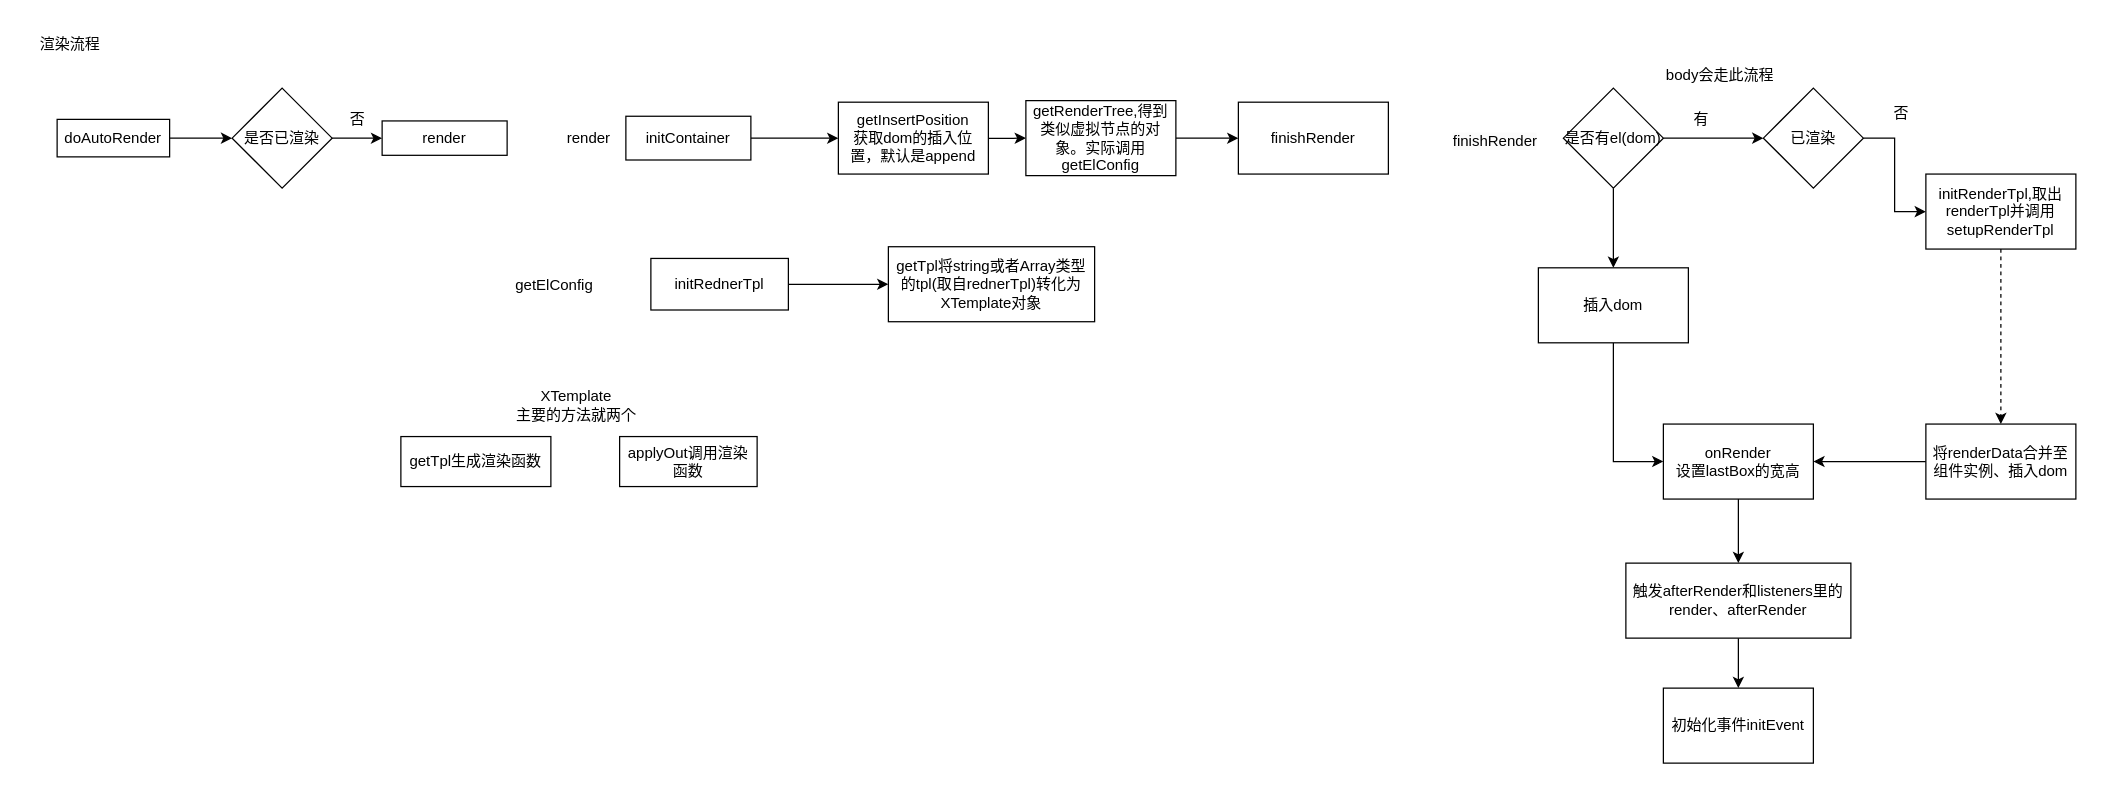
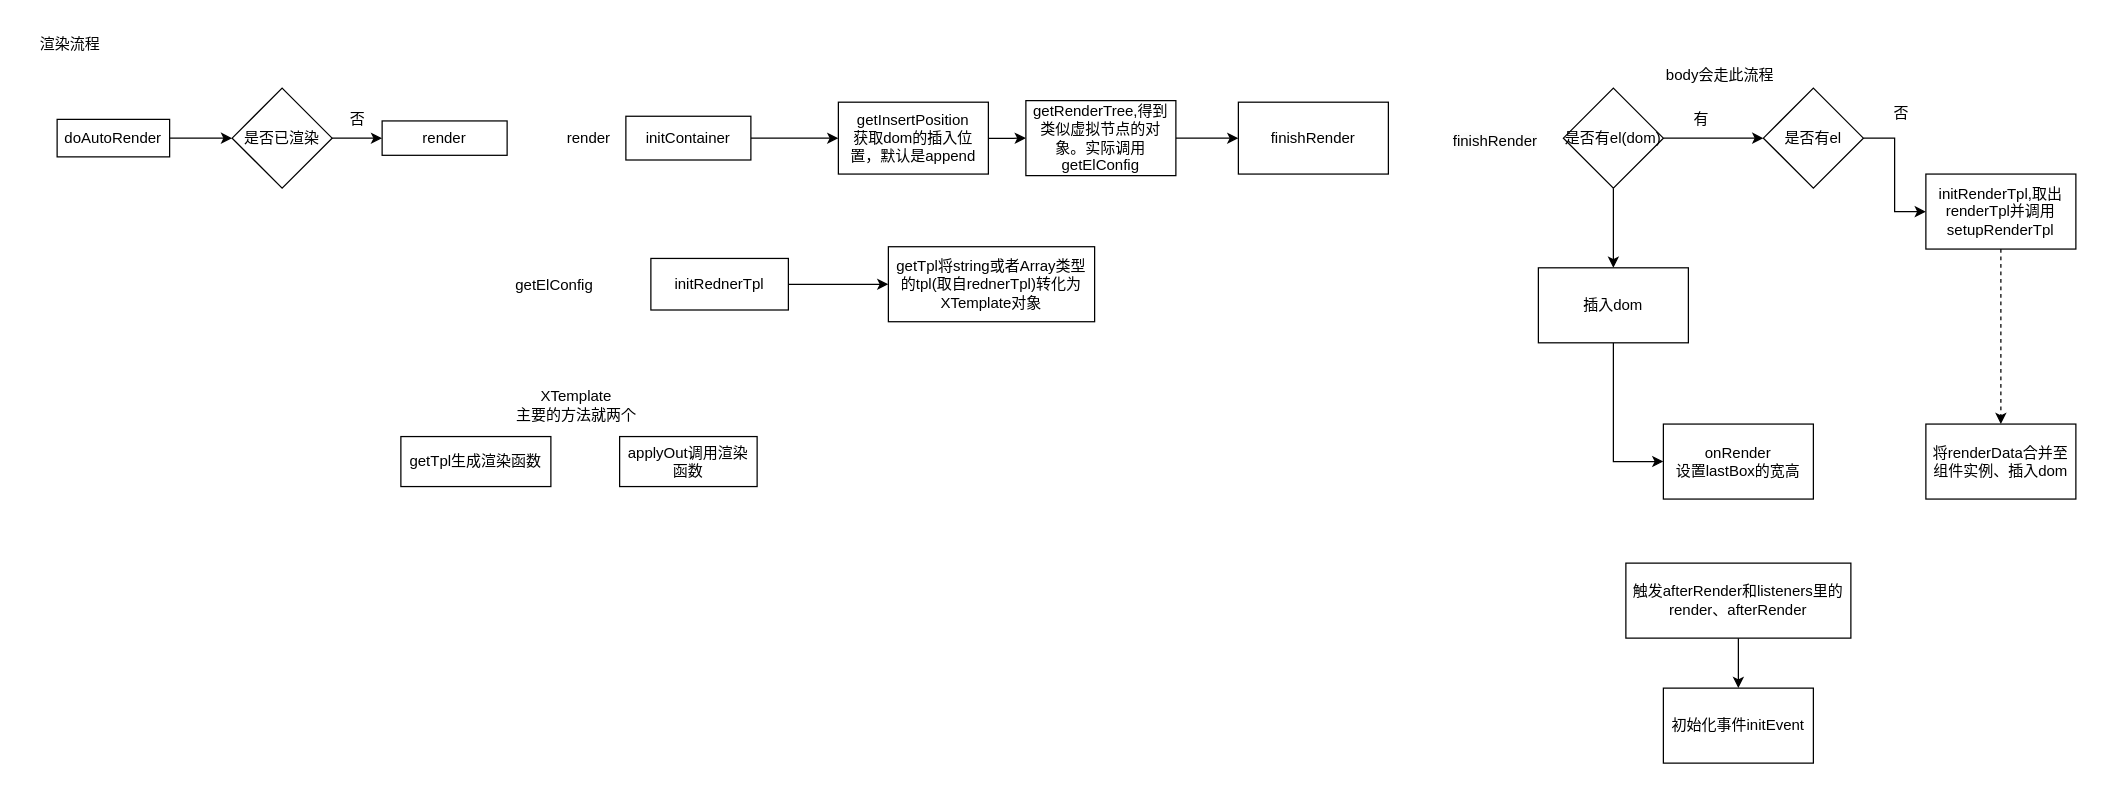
node "已渲染": label "已渲染" -> "是否有el"
edge "将renderData合并至组件实例、插入dom" -> "onRender 设置lastBox的宽高": removed
edge "onRender 设置lastBox的宽高" -> "触发afterRender和listeners里的render、afterRender": removed
